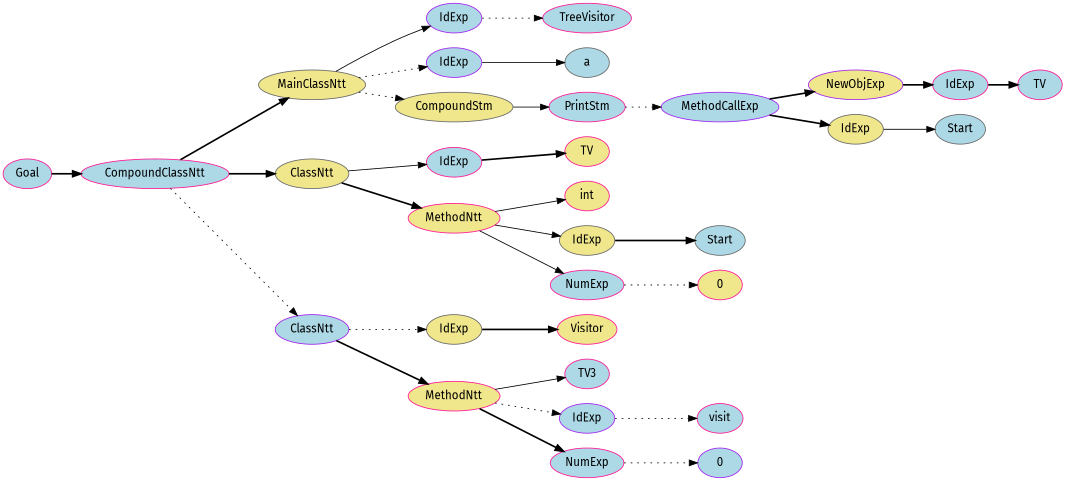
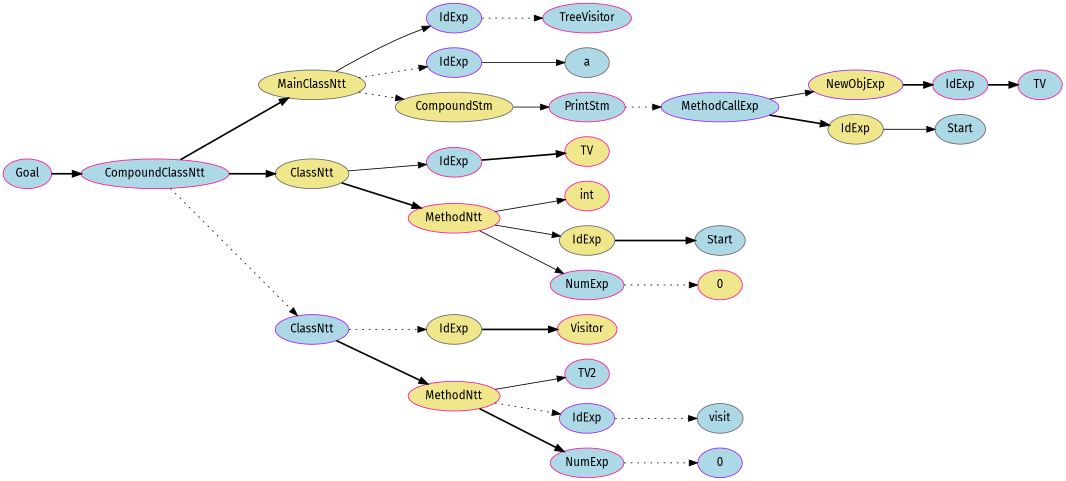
edge "MethodCallExp" -> "NewObjExp": style bold -> solid
node "TV3": label "TV3" -> "TV2"
node "visit": color deeppink -> gray40
